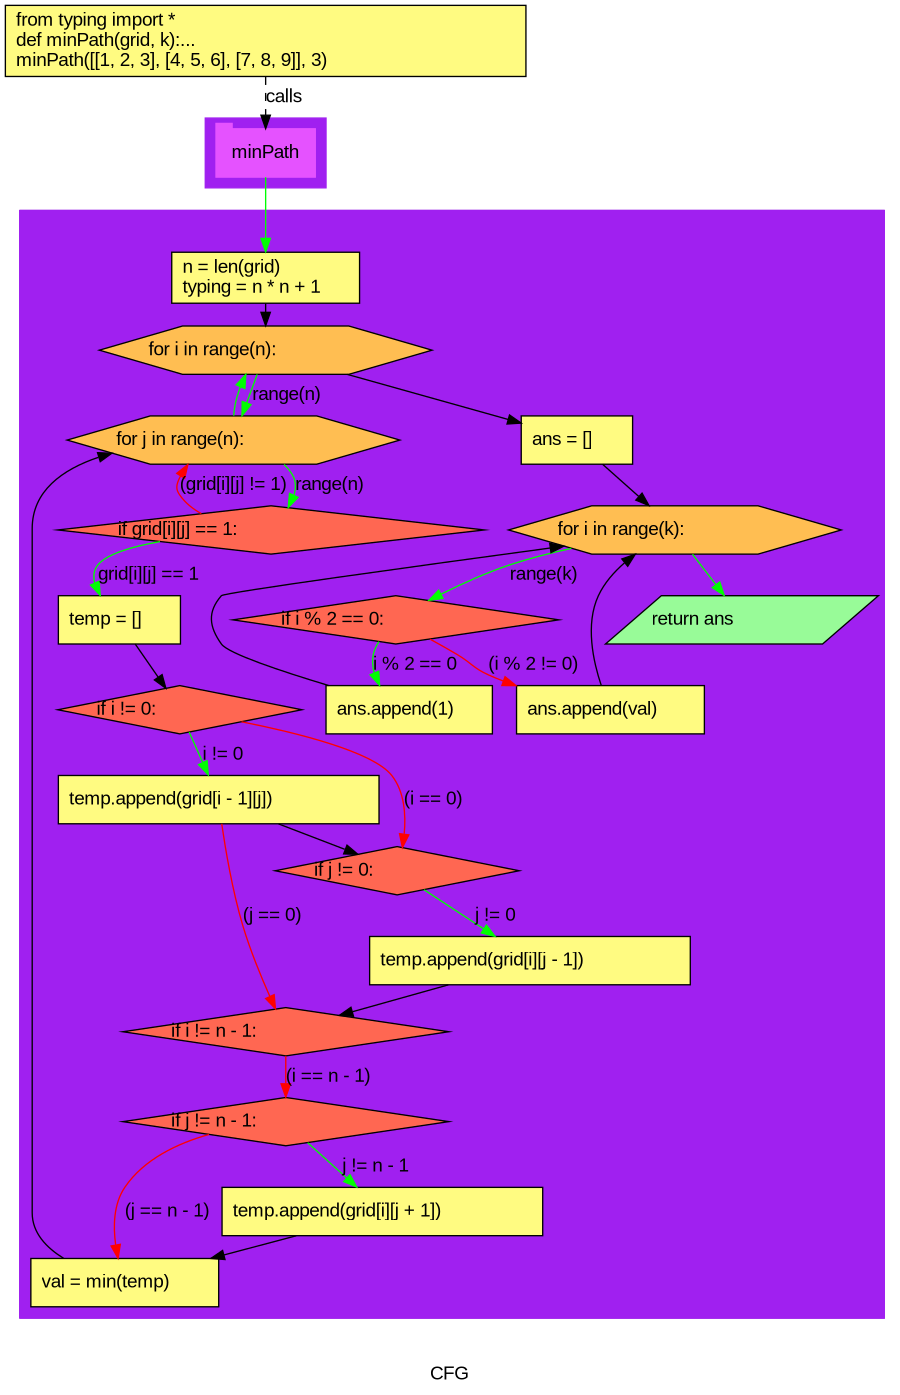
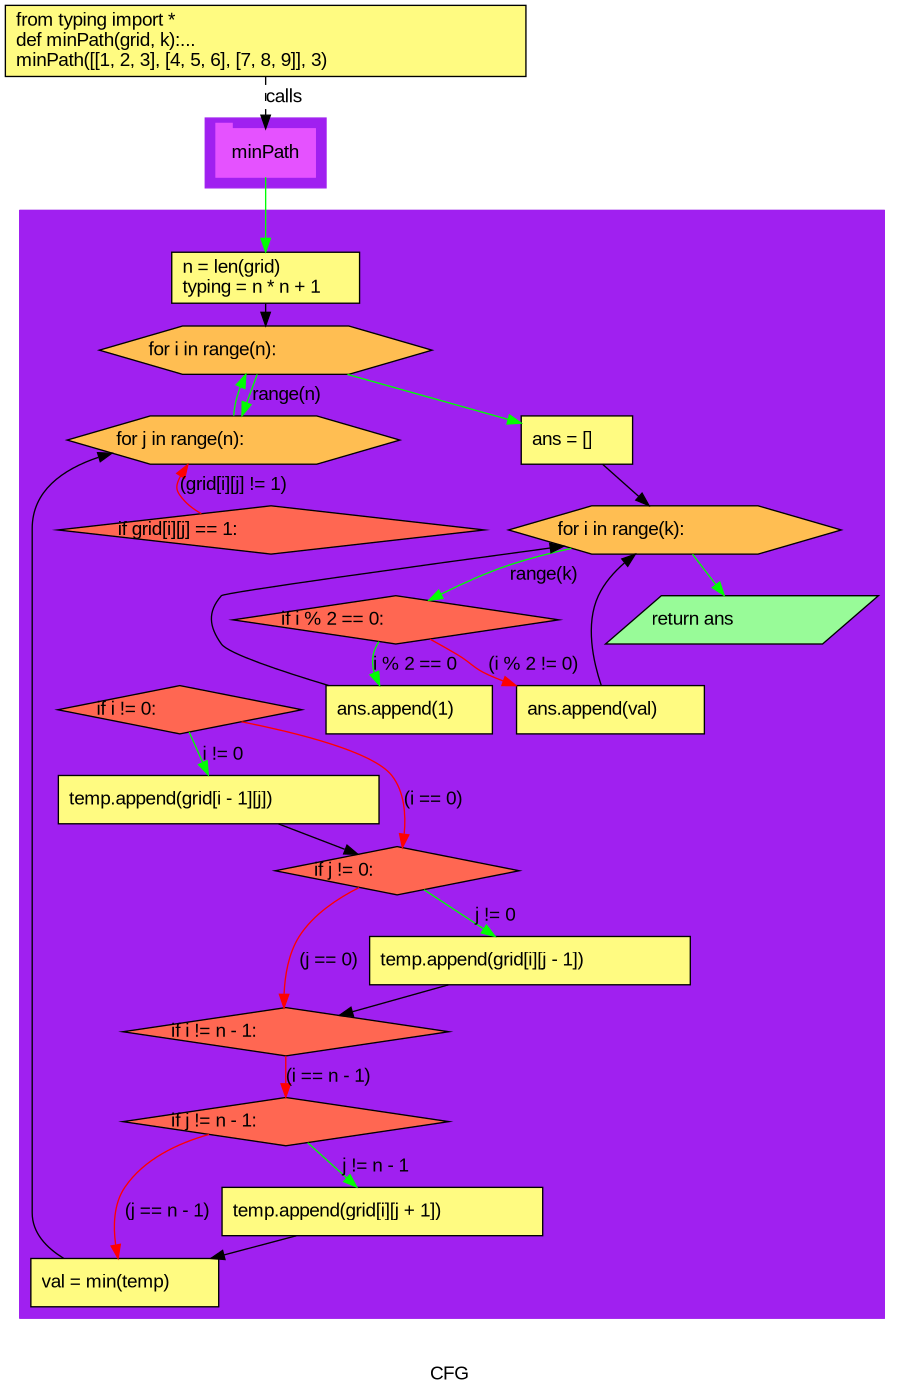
edge "for i in range(n):" -> "ans = []": color black -> green
edge "for j in range(n):" -> "if grid[i][j] == 1:": removed, label "range(n)"
node "temp = []": removed
edge "temp.append(grid[i - 1][j])" -> "if i != n - 1:": now "if j != 0:" -> "if i != n - 1:"
